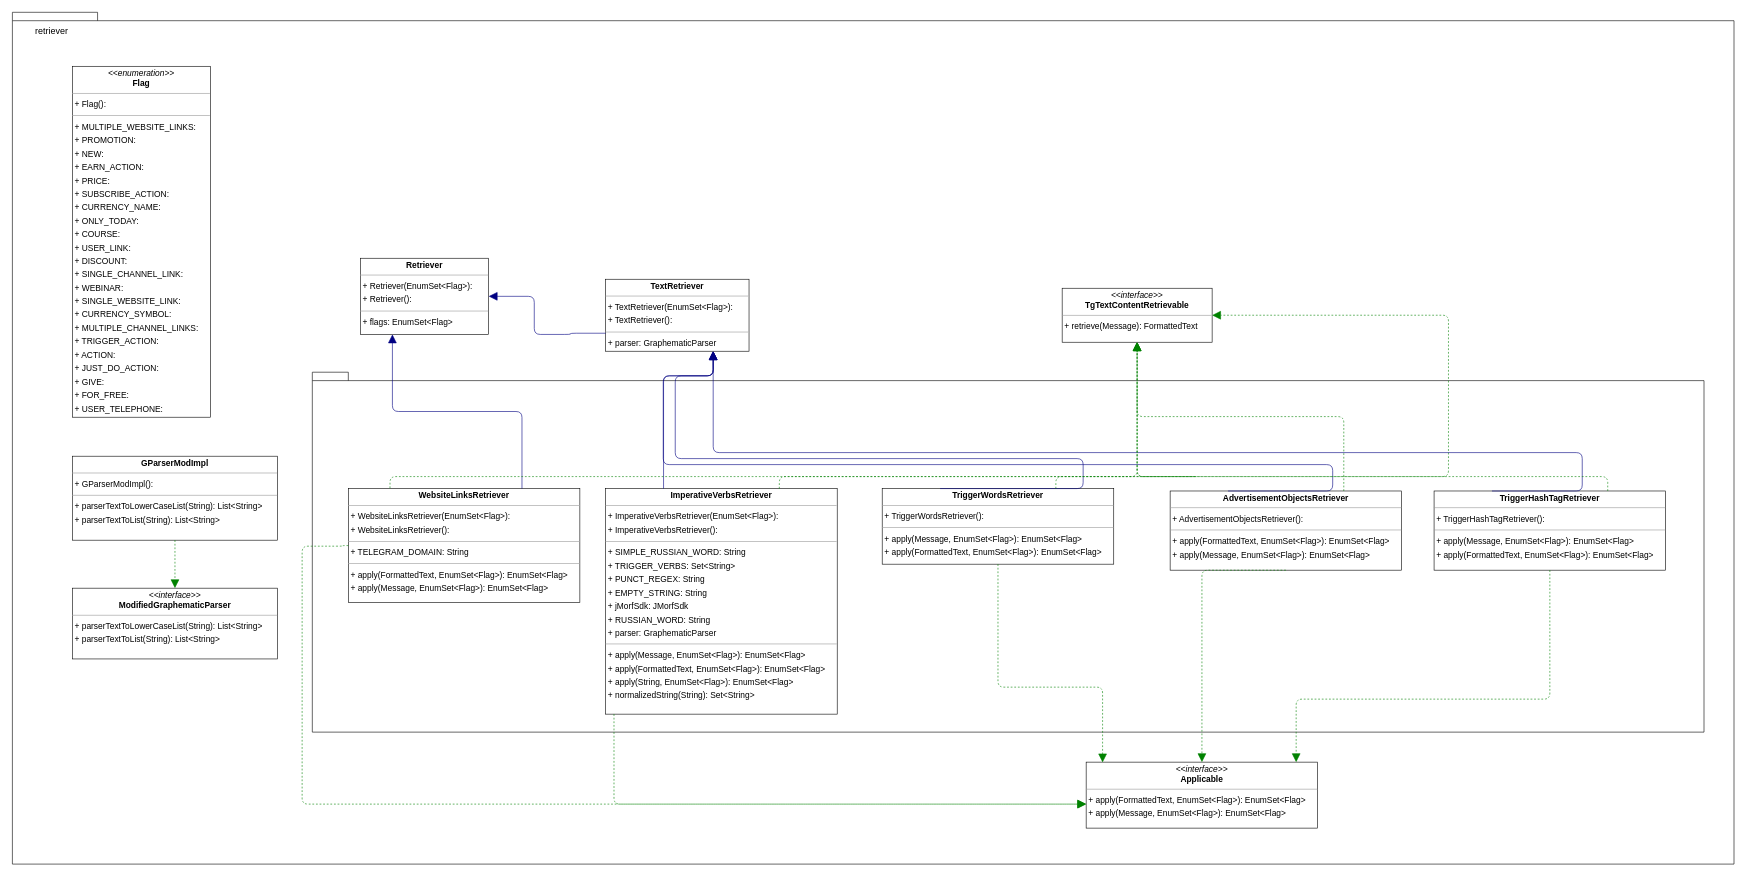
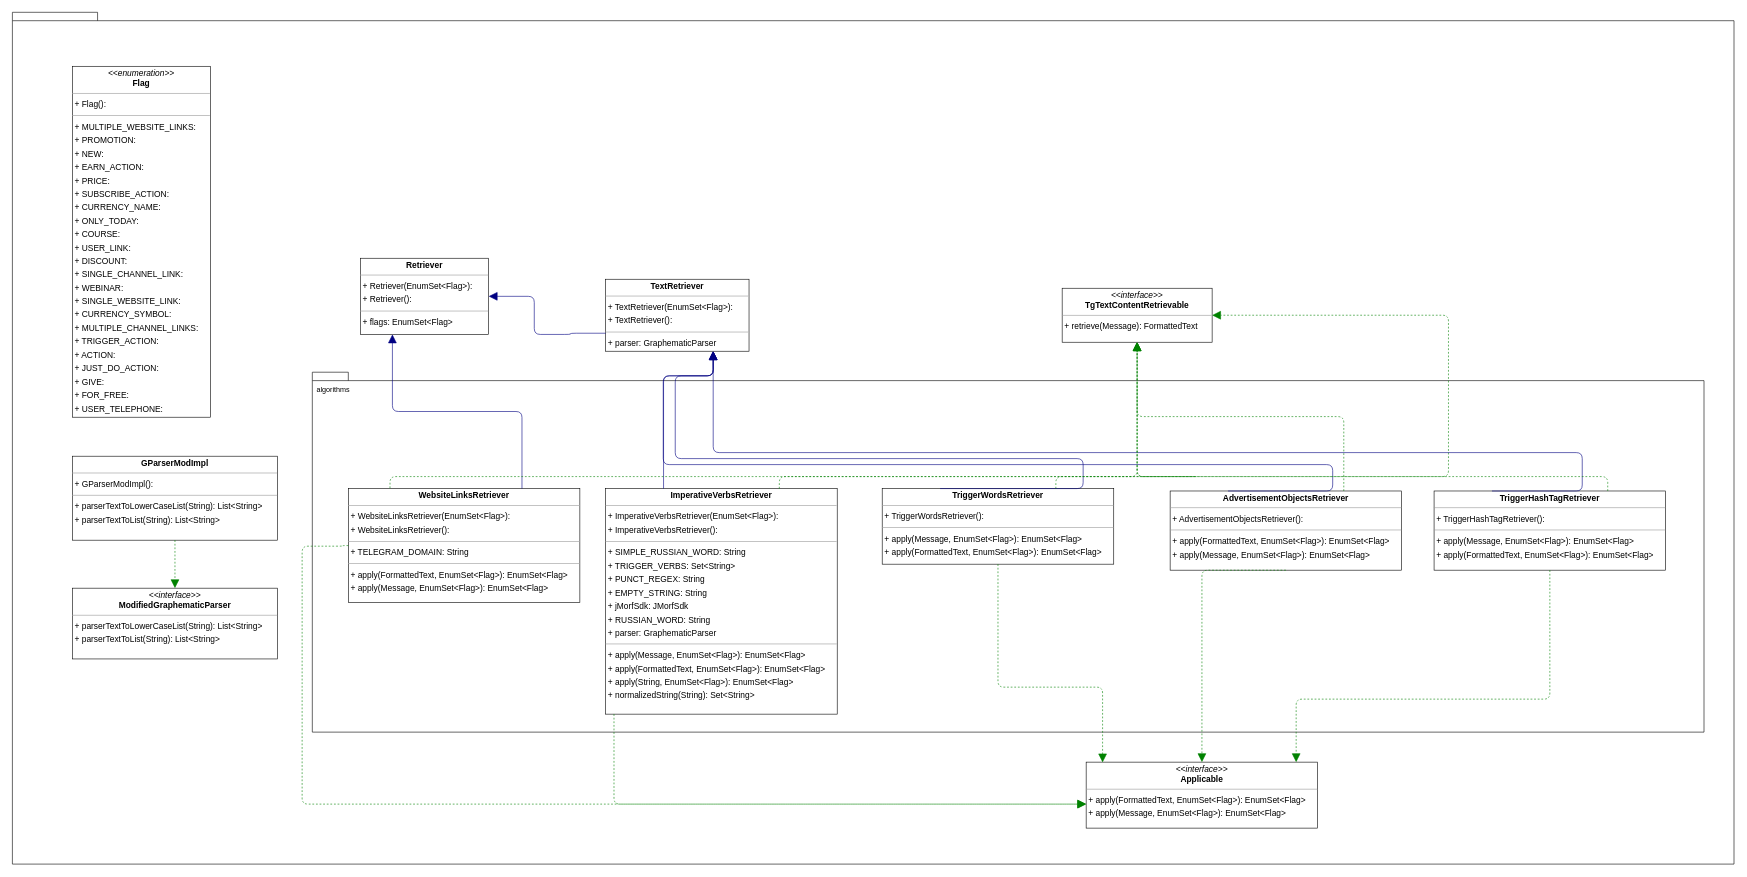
node "retriever": removed
node "algorithms": added
